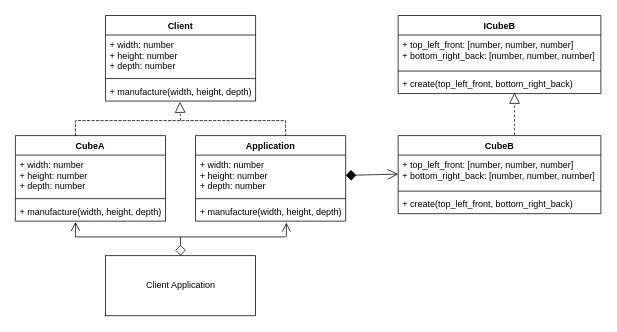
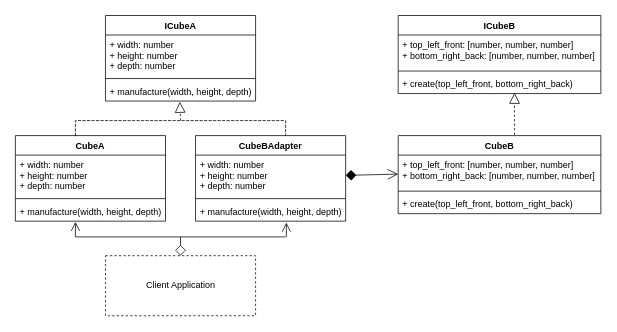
node "Client": label "Client" -> "ICubeA"
node "Application": label "Application" -> "CubeBAdapter"
node "Client Application": style solid -> dashed
